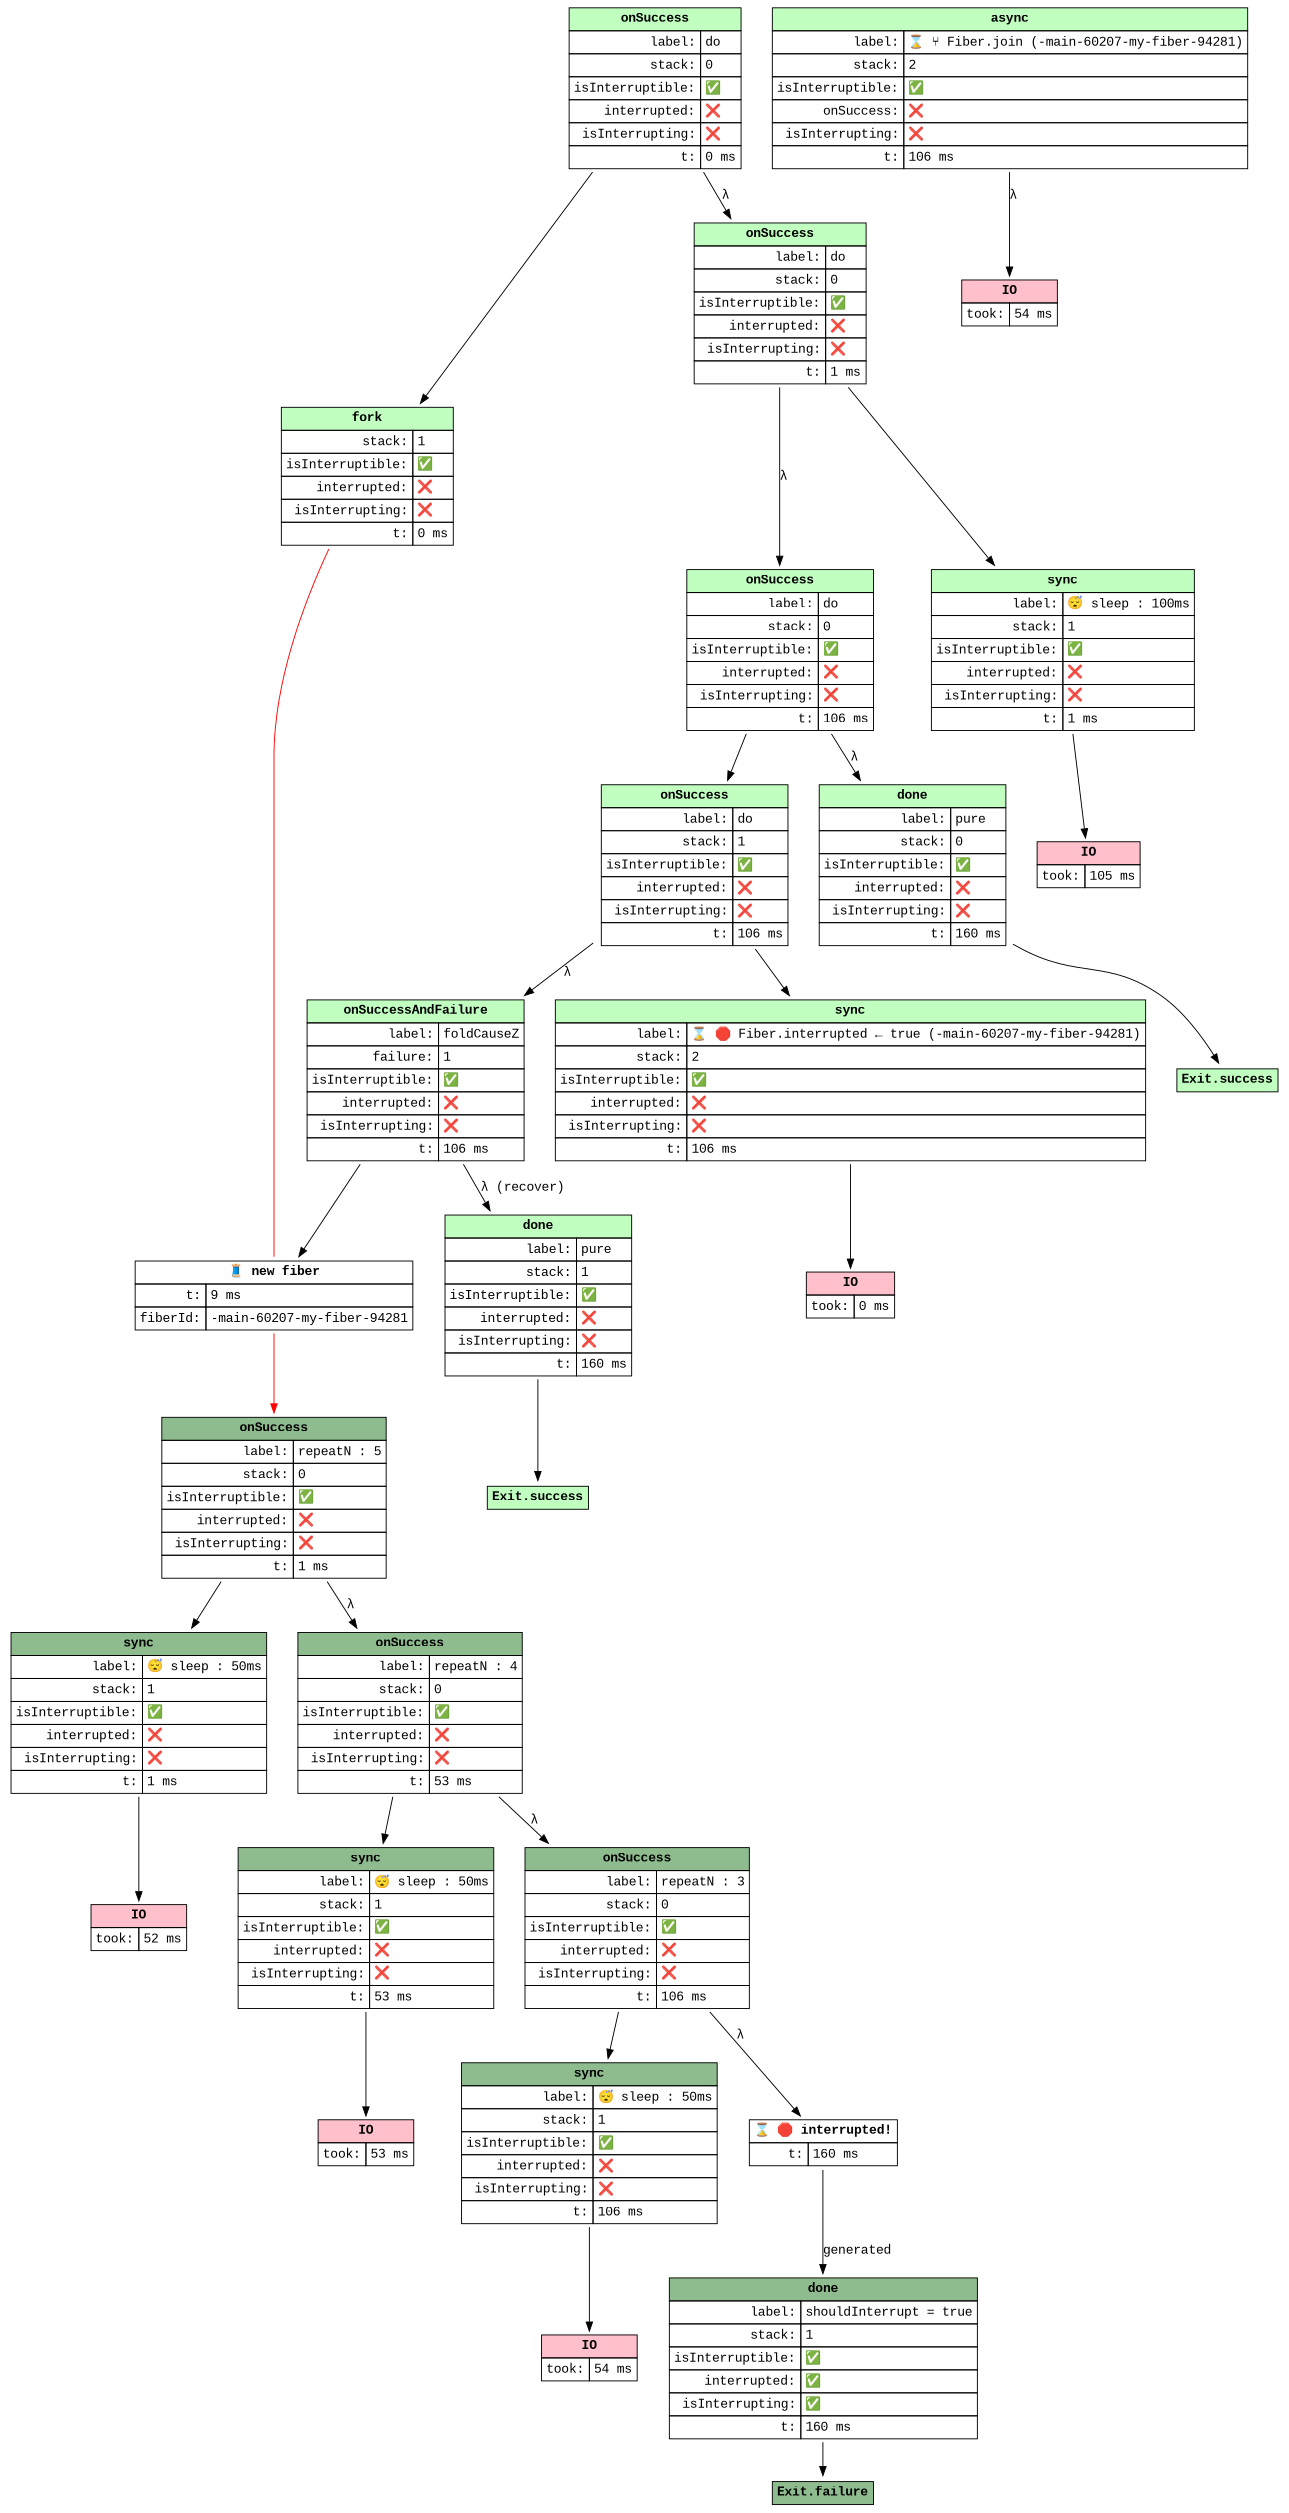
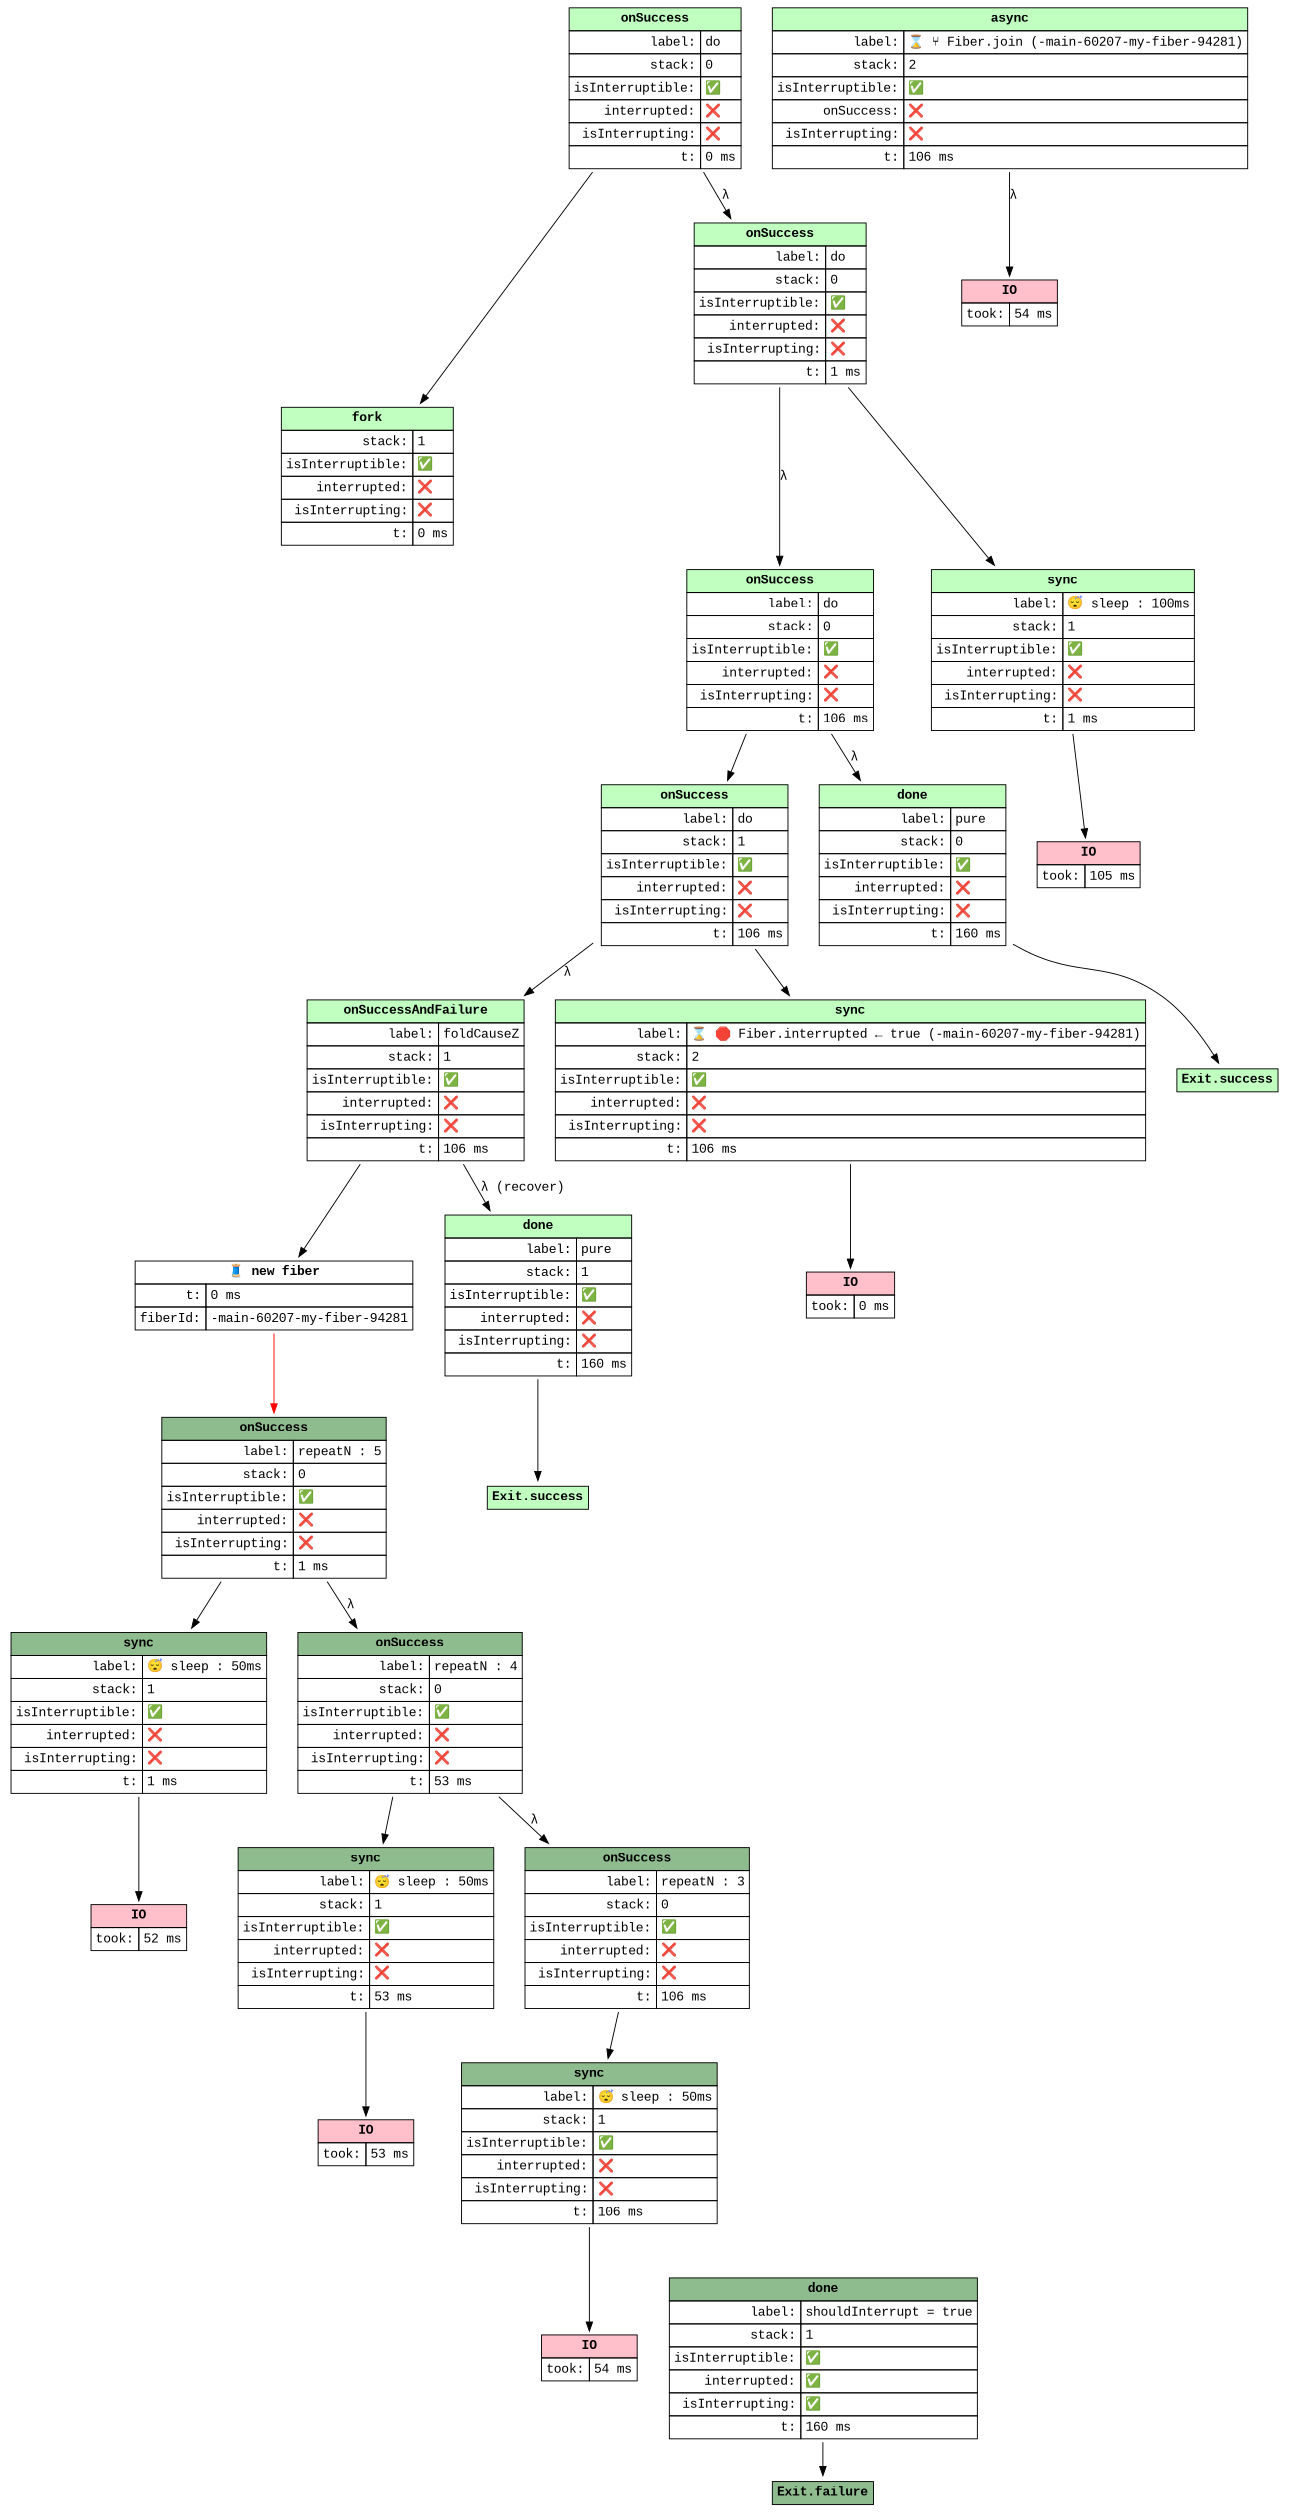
edge "fork" -- "🧵 new fiber": removed
node "onSuccessAndFailure": text "failure:" -> "stack:"
node "🧵 new fiber": text "9 ms" -> "0 ms"
node "⌛ 🛑 interrupted!": removed
